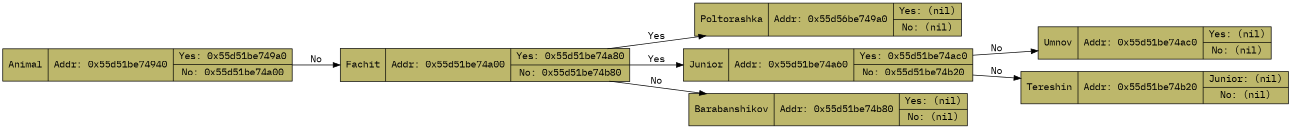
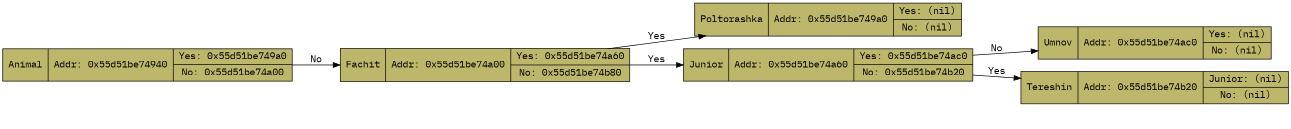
node "Poltorashka": text "Addr: 0x55d56be749a0" -> "Addr: 0x55d51be749a0"
node "Fachit": text "Yes: 0x55d51be74a80" -> "Yes: 0x55d51be74a60"
edge "Junior" -> "Tereshin": label " No " -> " Yes "
node "Barabanshikov": removed
